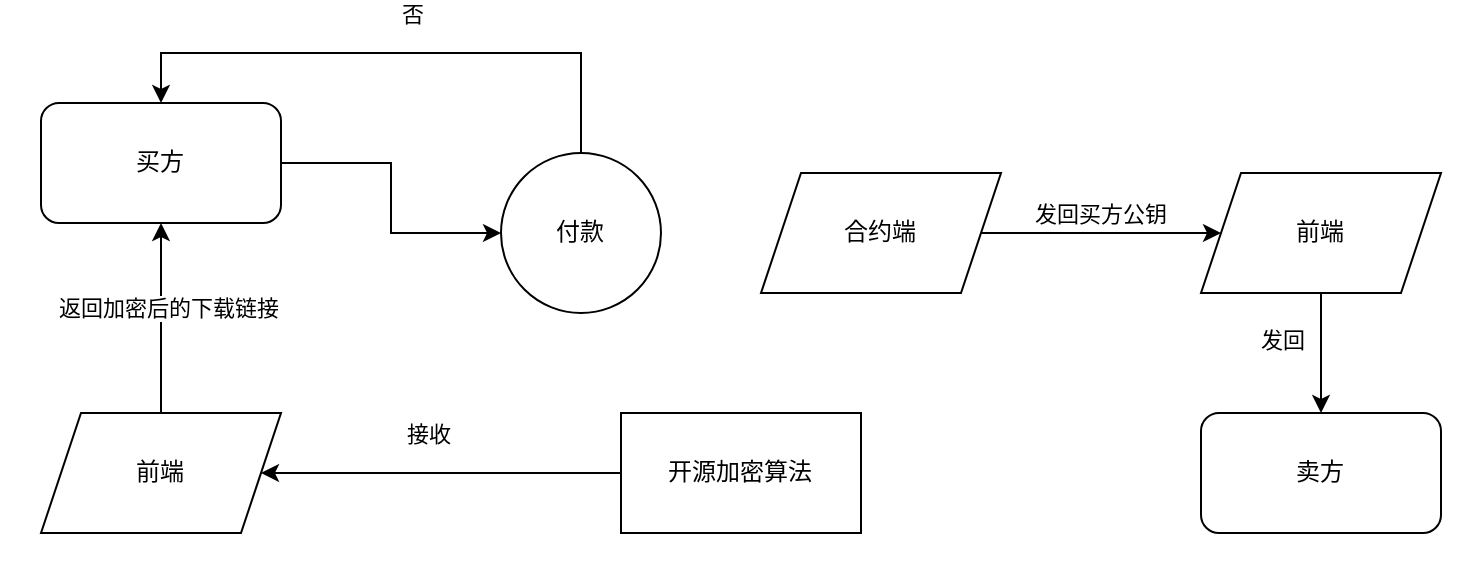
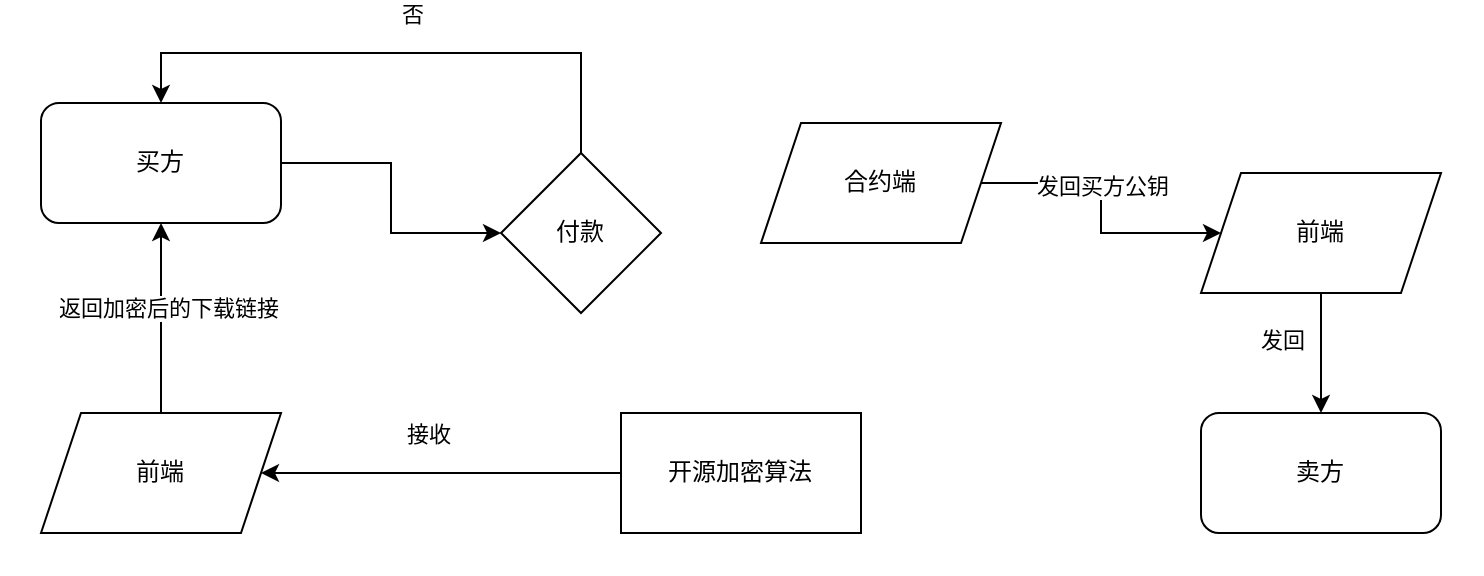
node "付款": shape ellipse -> diamond
node "合约端": moved (881, 233) -> (881, 183)
